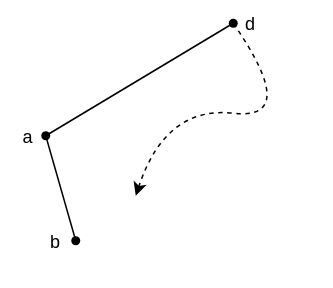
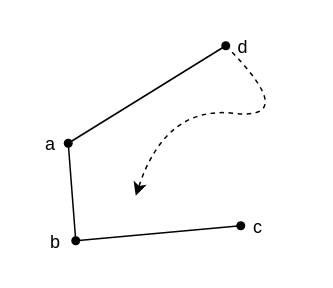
node "d": moved (233, 23) -> (226, 46)
node "a": moved (46, 136) -> (68, 143)
node "c": added
edge "c" -- "b": added
